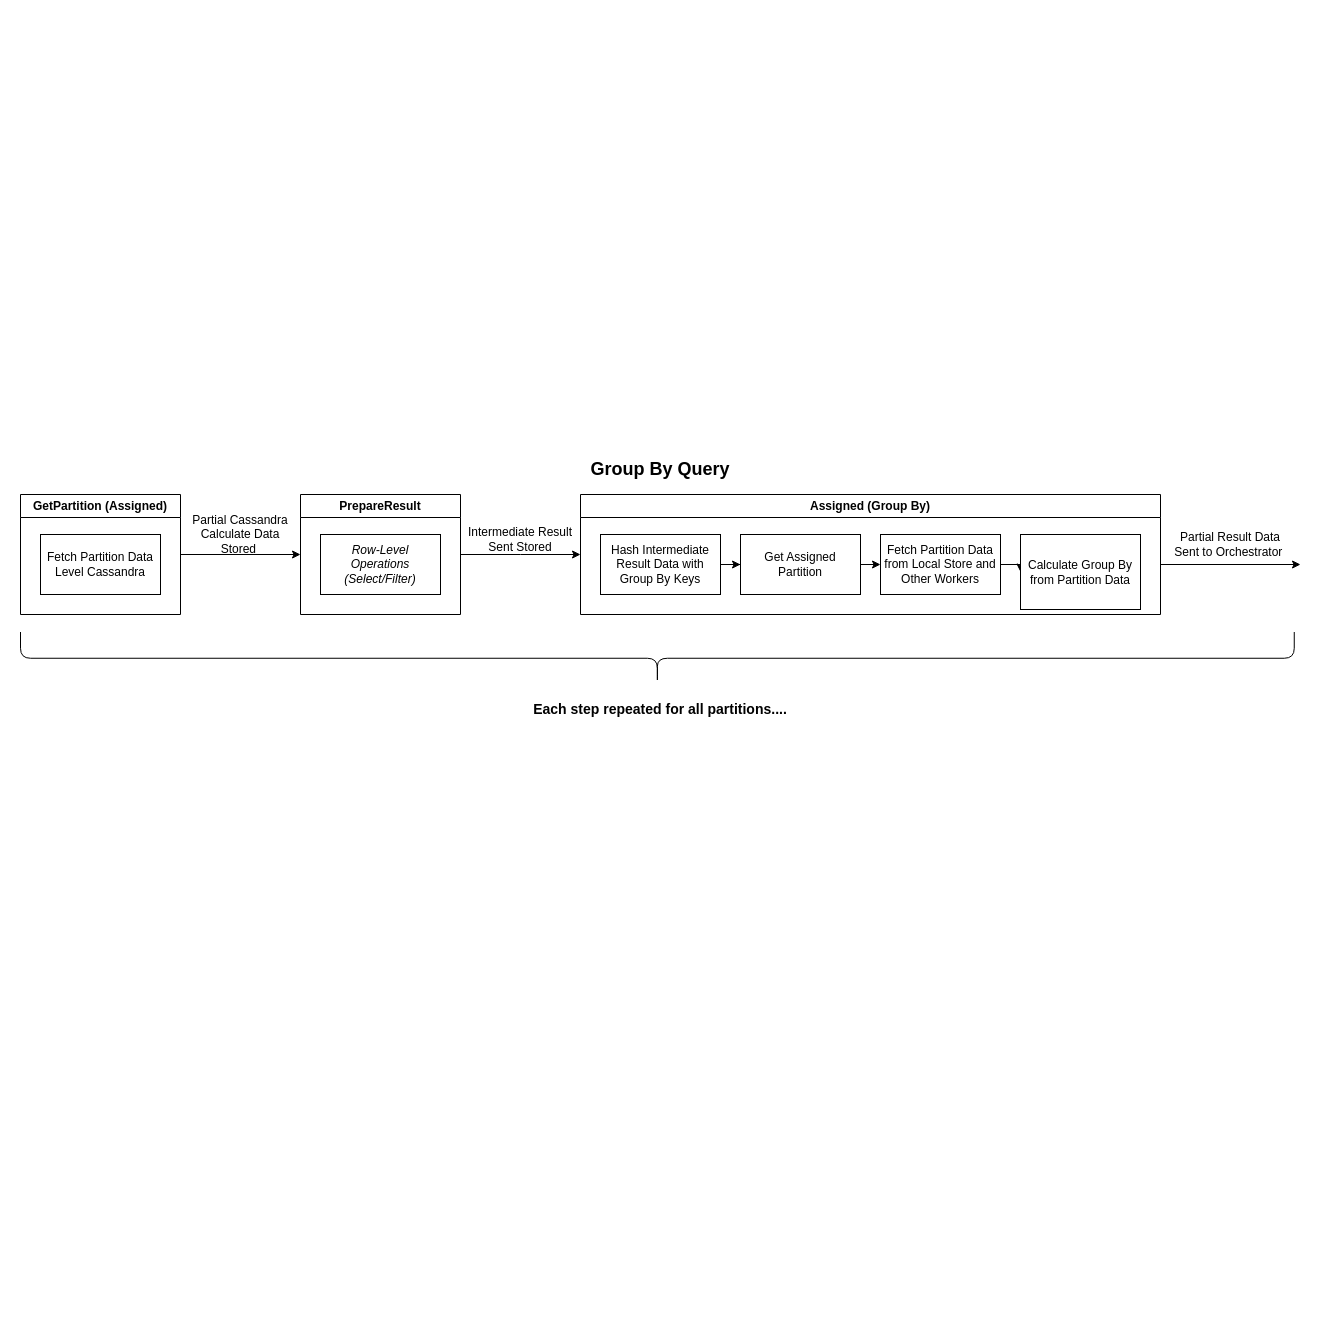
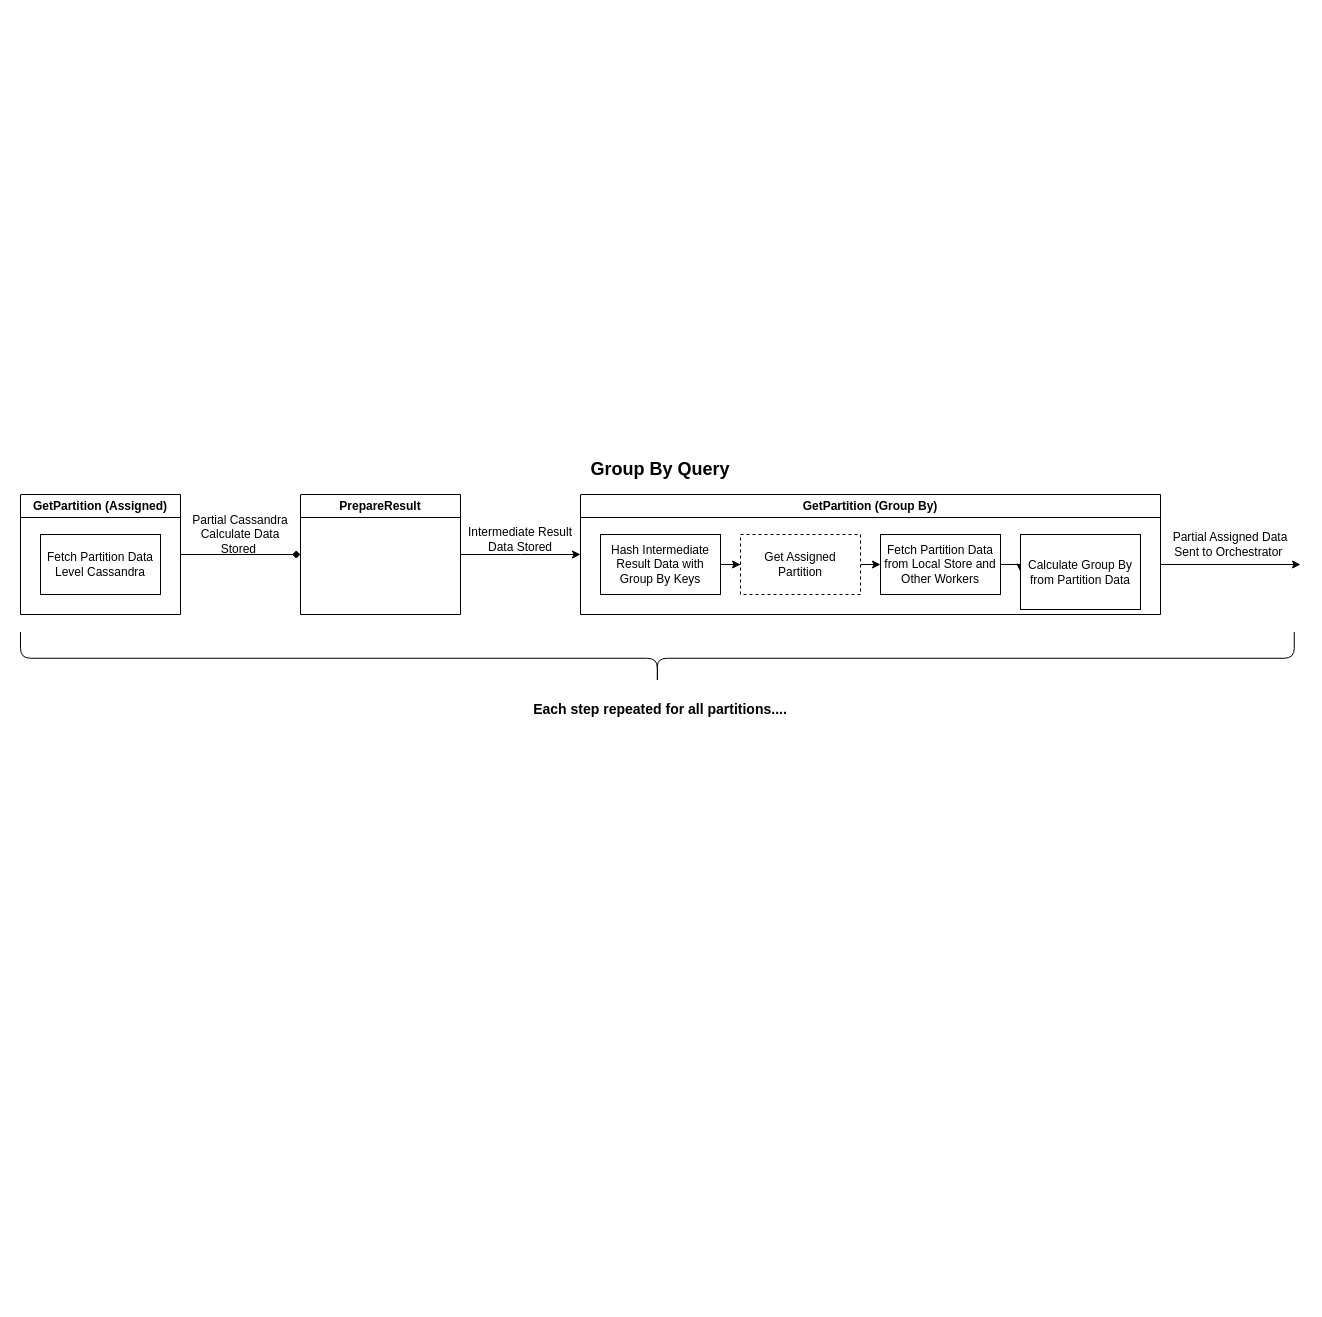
node "Assigned (Group By)": label "Assigned (Group By)" -> "GetPartition (Group By)"
node "Intermediate Result Sent Stored": label "Intermediate Result Sent Stored" -> "Intermediate Result Data Stored"
node "Partial Result Data Sent to Orchestrator": label "Partial Result Data Sent to Orchestrator" -> "Partial Assigned Data Sent to Orchestrator"
edge "GetPartition (Assigned)" -> "PrepareResult": arrowhead classic -> diamond
node "Row-Level Operations (Select/Filter)": removed
node "Get Assigned Partition": style solid -> dashed
